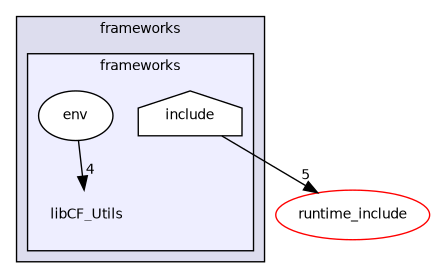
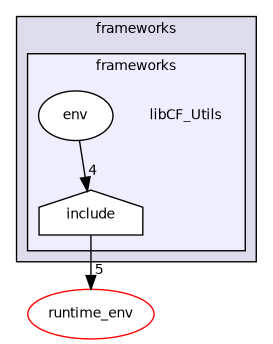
edge "env" -> "libCF_Utils": now "env" -> "include"
node "runtime_include": label "runtime_include" -> "runtime_env"
